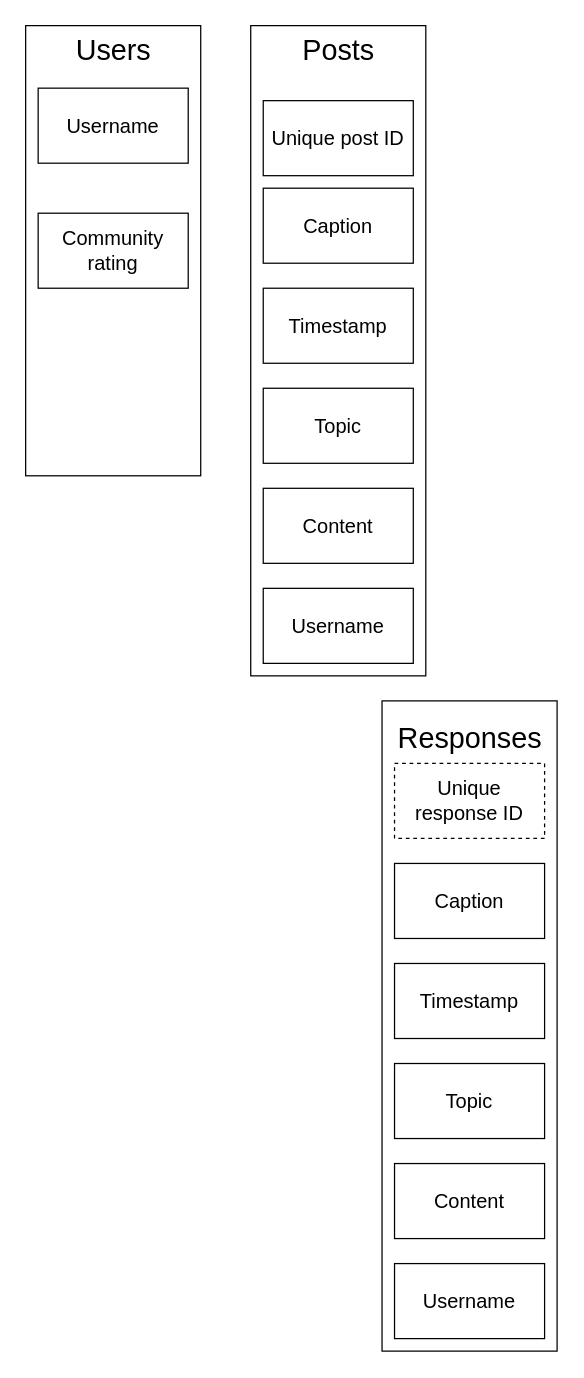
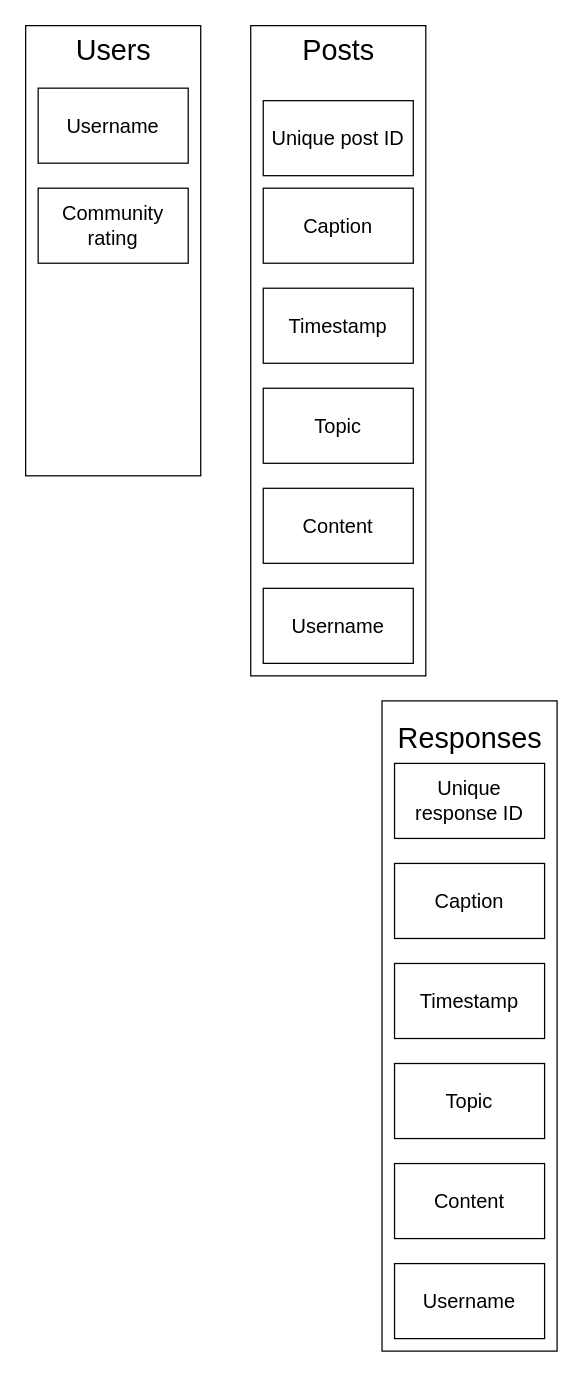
node "Community rating": moved (113, 251) -> (113, 226)
node "Unique response ID": style dashed -> solid
